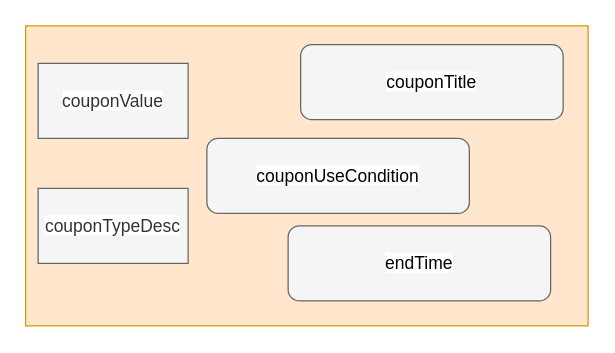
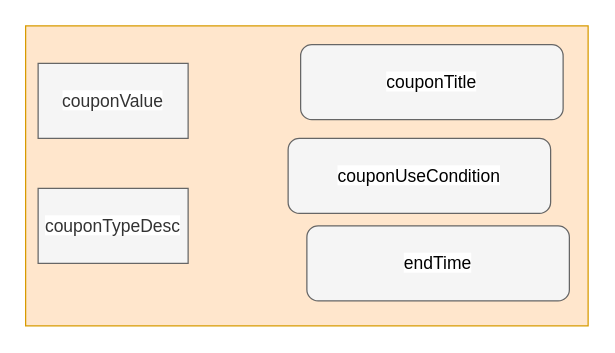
node "couponUseCondition": moved (338, 176) -> (419, 176)
node "endTime": moved (419, 263) -> (438, 263)
